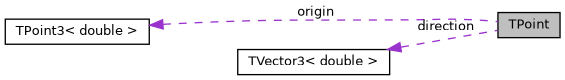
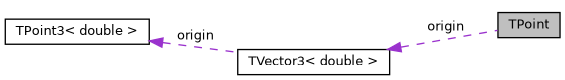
edge "TPoint" -> "TPoint3< double >": now "TVector3< double >" -> "TPoint3< double >"
edge "TPoint" -> "TVector3< double >": label " direction" -> " origin"
